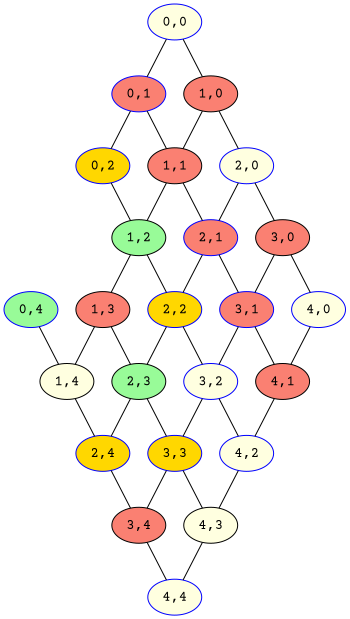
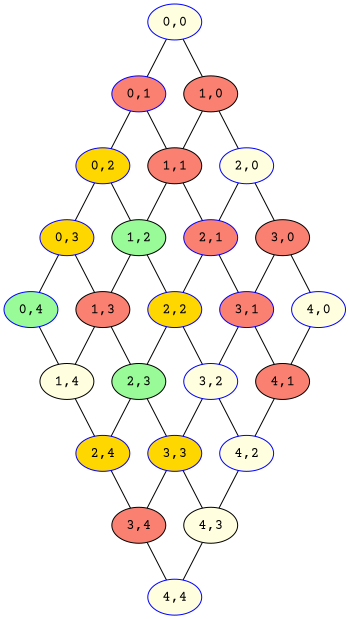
node "0,3": added
